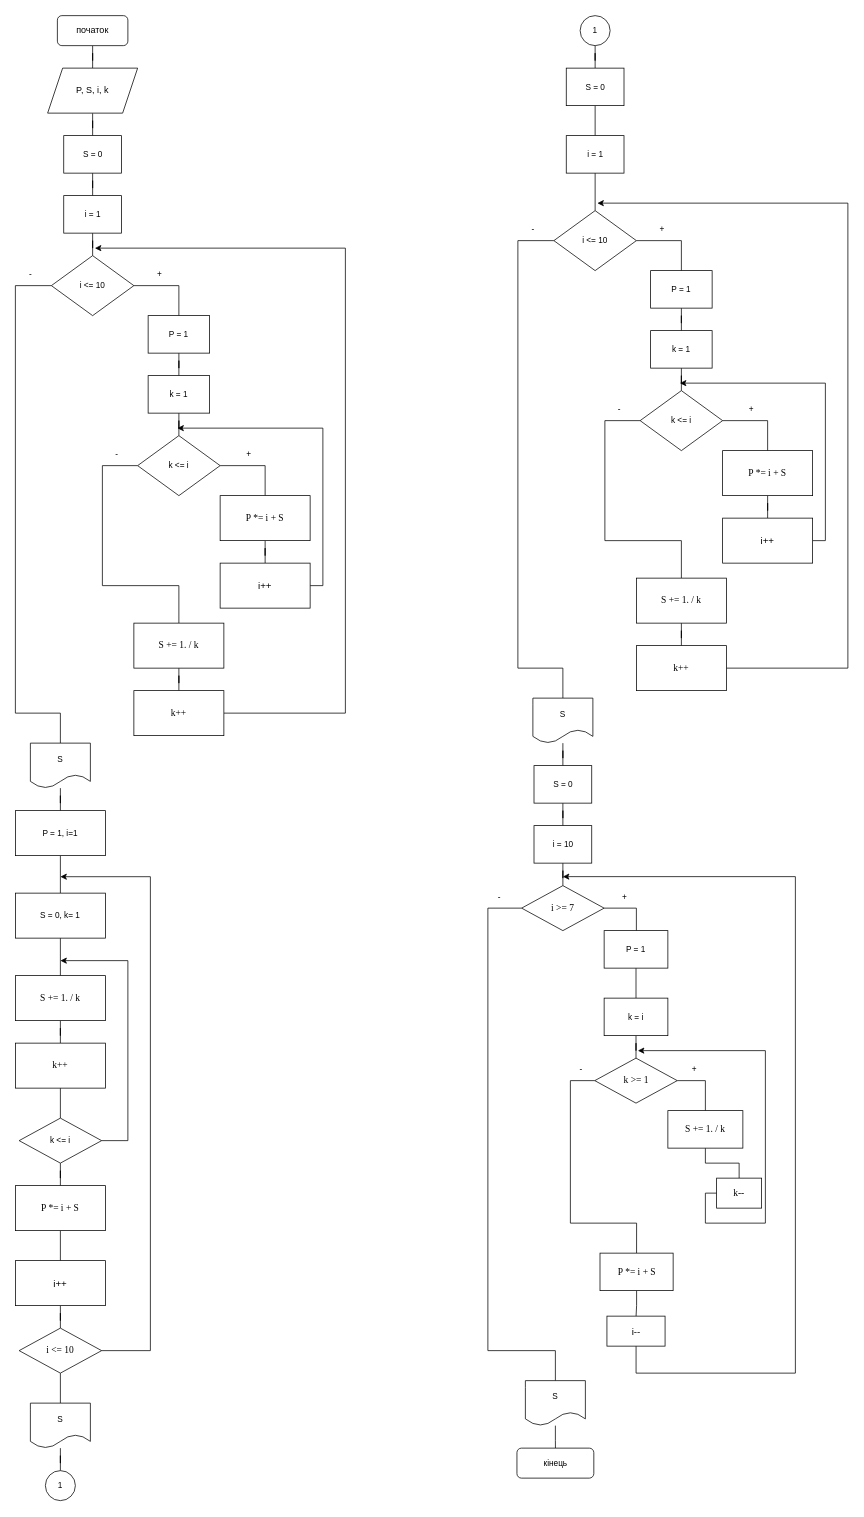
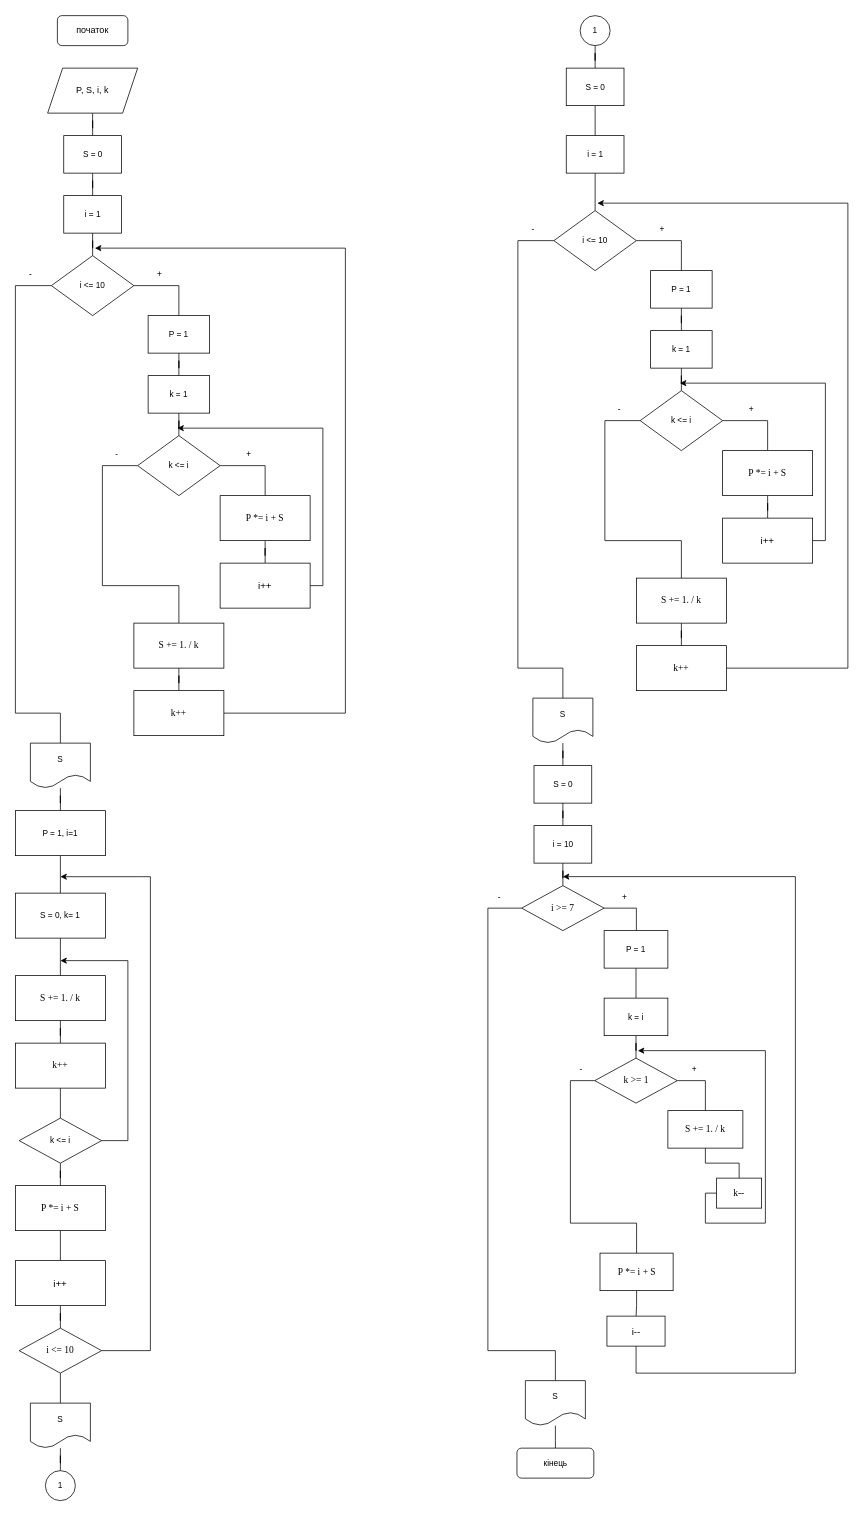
edge "початок" -- "P, S, i, k": removed
